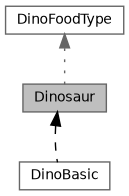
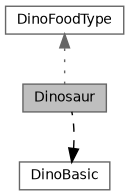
edge "DinoBasic" -> "Dinosaur": reversed
